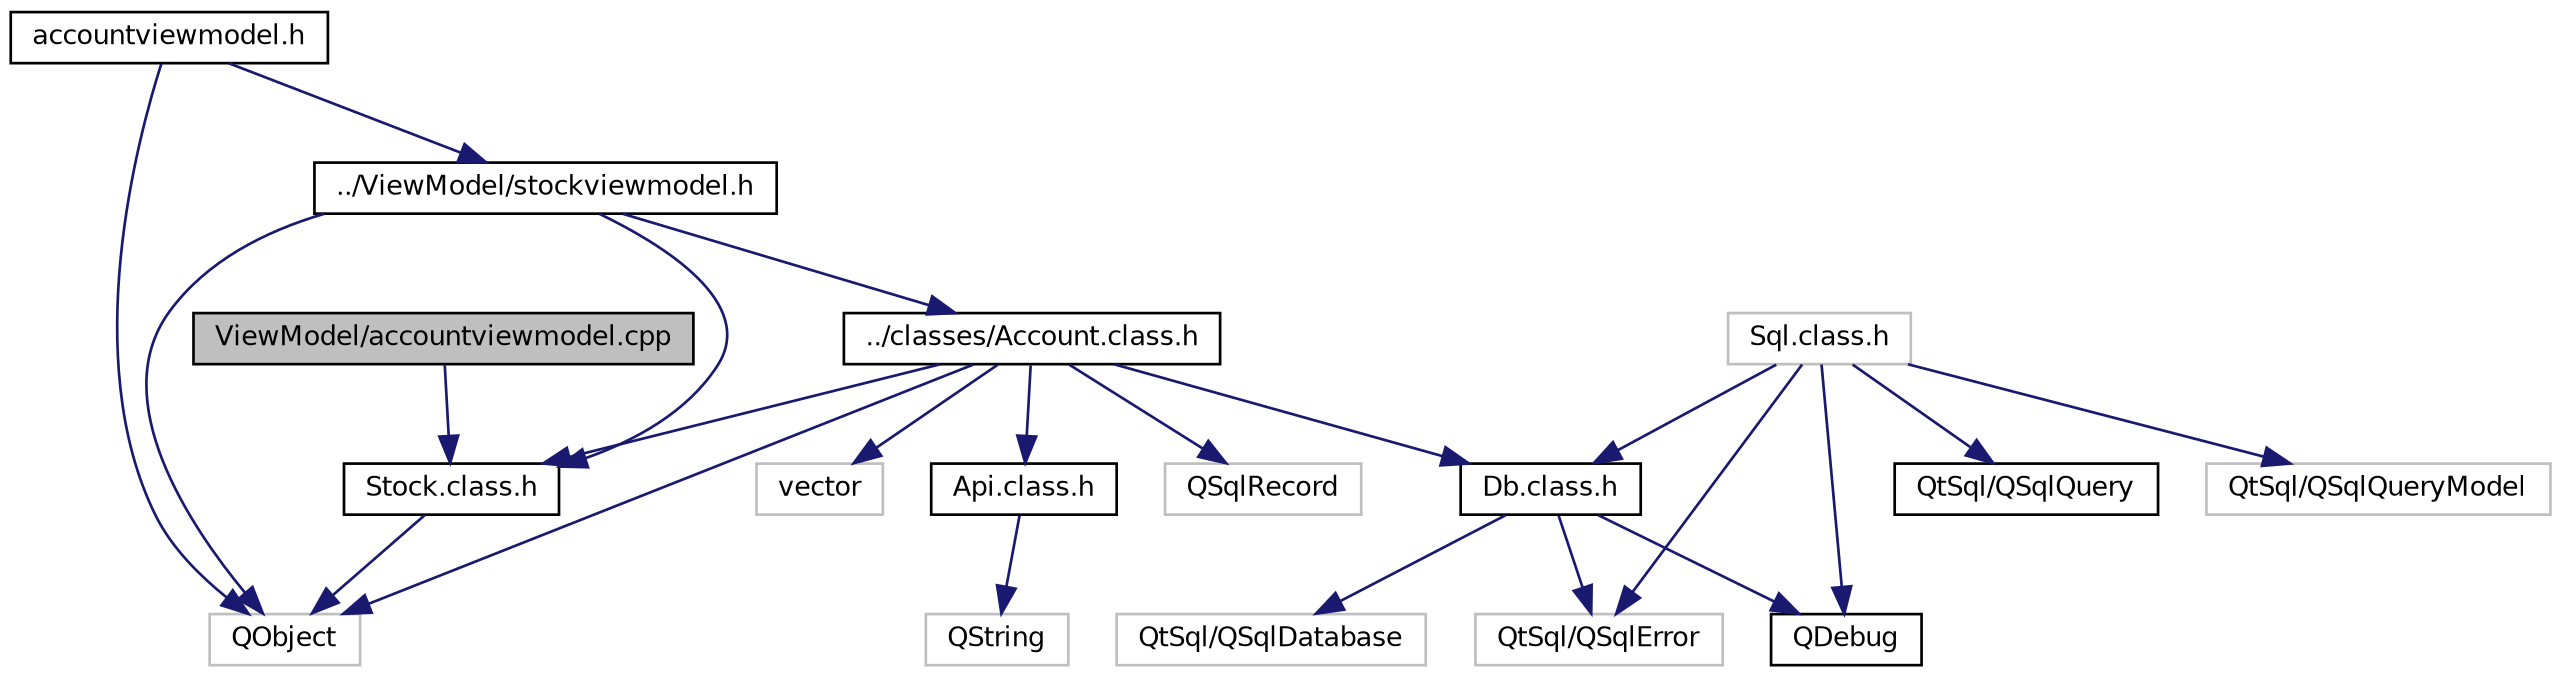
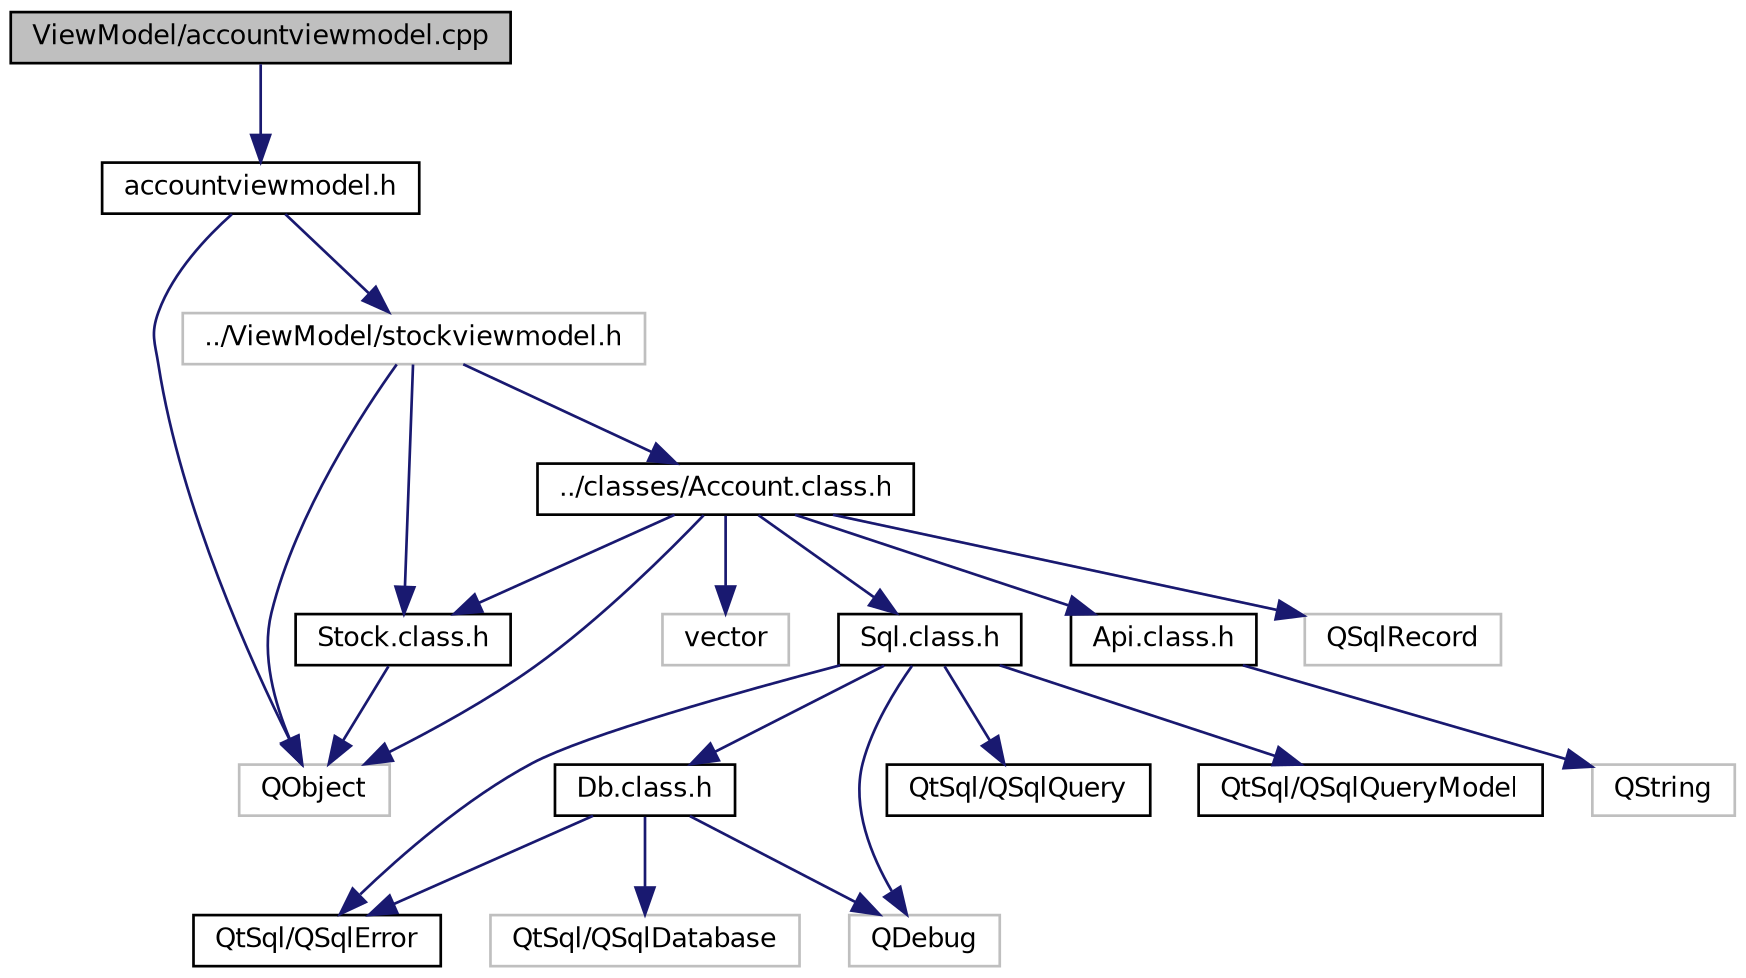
node "../ViewModel/stockviewmodel.h": color black -> grey75
node "Sql.class.h": color grey75 -> black
edge "ViewModel/accountviewmodel.cpp" -> "Stock.class.h": now "ViewModel/accountviewmodel.cpp" -> "accountviewmodel.h"
edge "../classes/Account.class.h" -> "Db.class.h": now "../classes/Account.class.h" -> "Sql.class.h"
node "QtSql/QSqlQueryModel": color grey75 -> black
node "QtSql/QSqlError": color grey75 -> black
node "QDebug": color black -> grey75
